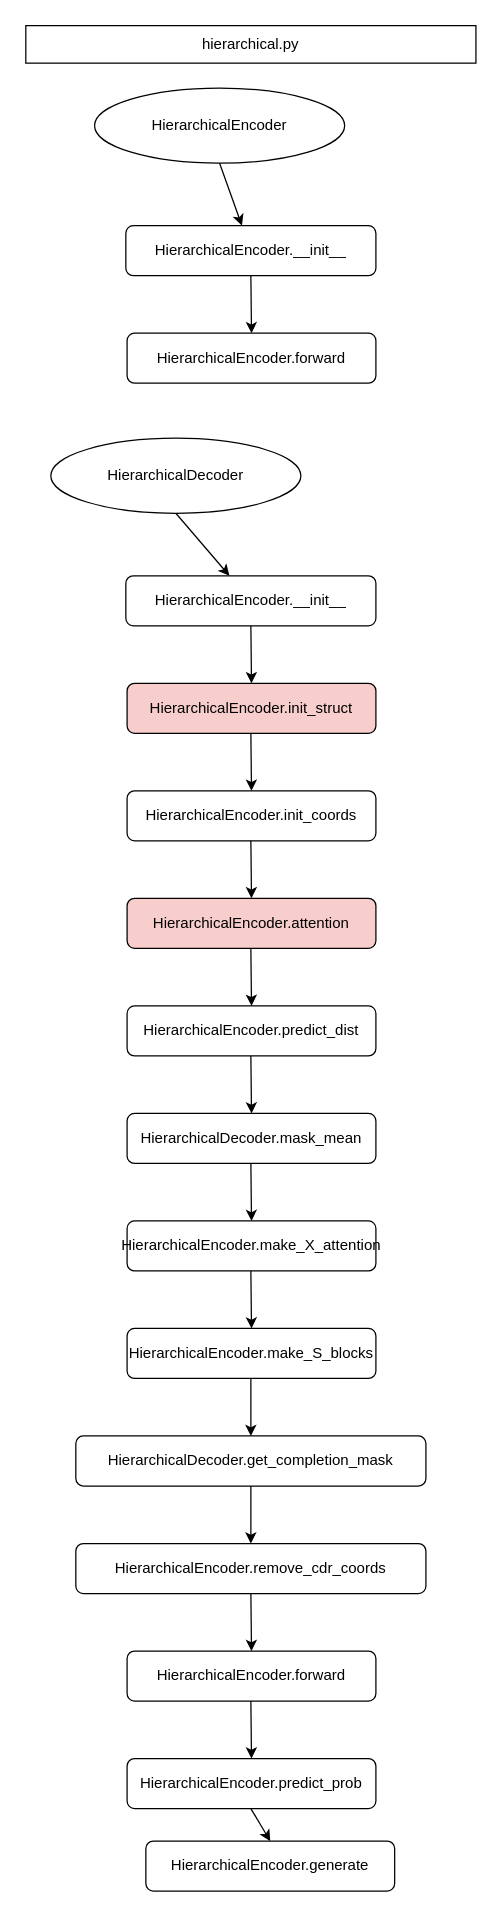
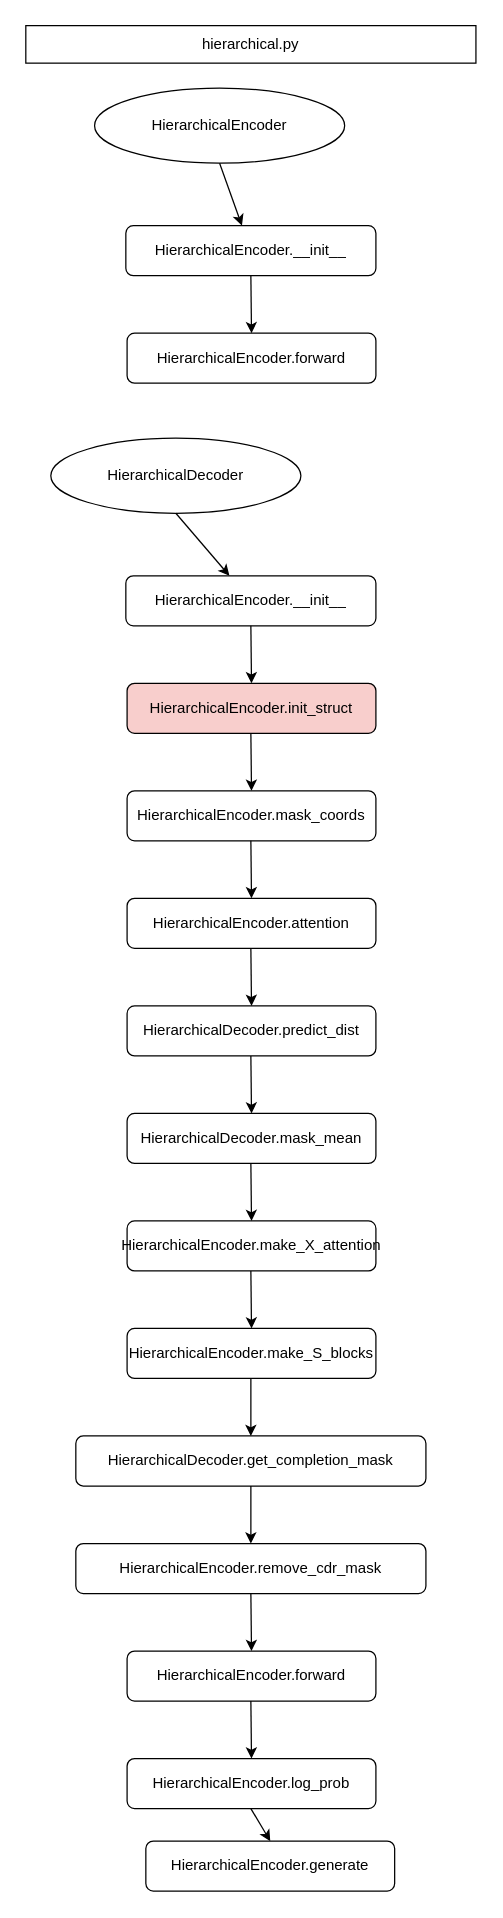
node "HierarchicalEncoder.init_coords": label "HierarchicalEncoder.init_coords" -> "HierarchicalEncoder.mask_coords"
node "HierarchicalEncoder.attention": fillcolor #f8cecc -> #ffffff
node "HierarchicalEncoder.predict_dist": label "HierarchicalEncoder.predict_dist" -> "HierarchicalDecoder.predict_dist"
node "HierarchicalEncoder.remove_cdr_coords": label "HierarchicalEncoder.remove_cdr_coords" -> "HierarchicalEncoder.remove_cdr_mask"
node "HierarchicalEncoder.predict_prob": label "HierarchicalEncoder.predict_prob" -> "HierarchicalEncoder.log_prob"
